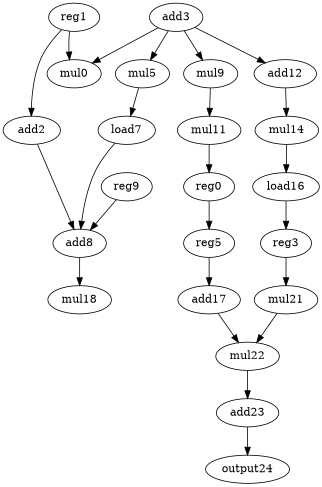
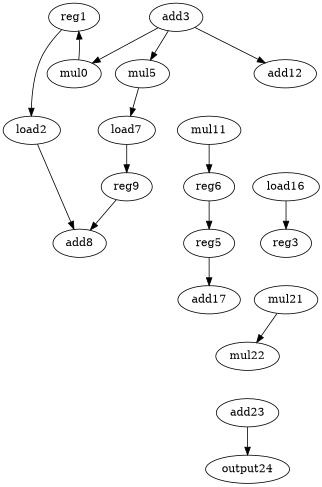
edge "reg1" -> "mul0": reversed
node "mul9": removed
node "add2": label "add2" -> "load2"
node "mul14": removed
edge "load7" -> "add8": now "load7" -> "reg9"
node "reg0": label "reg0" -> "reg6"
edge "reg3" -> "mul21": removed
node "mul18": removed
edge "add17" -> "mul22": removed
edge "mul22" -> "add23": removed
